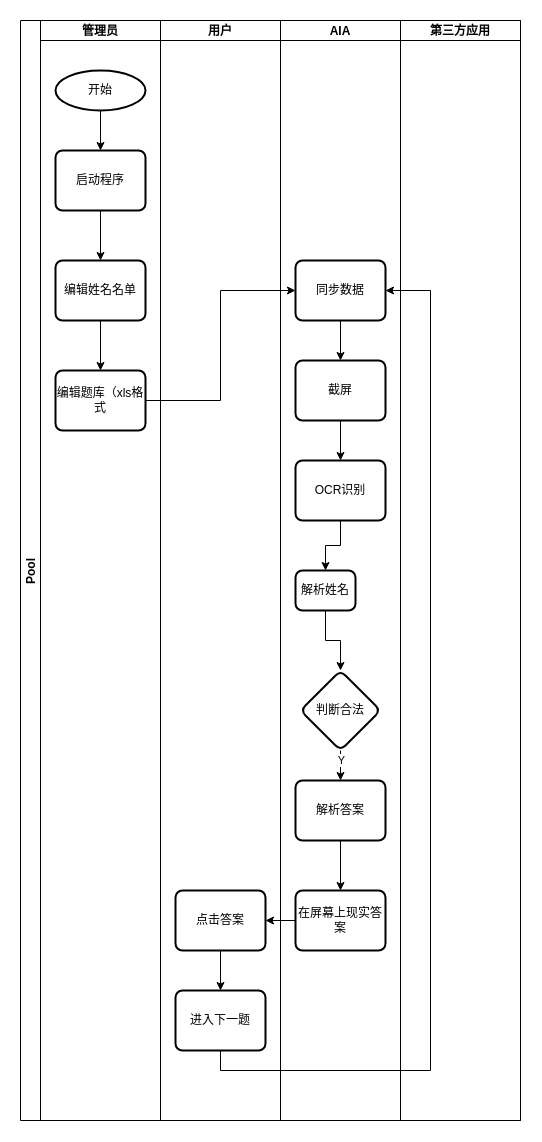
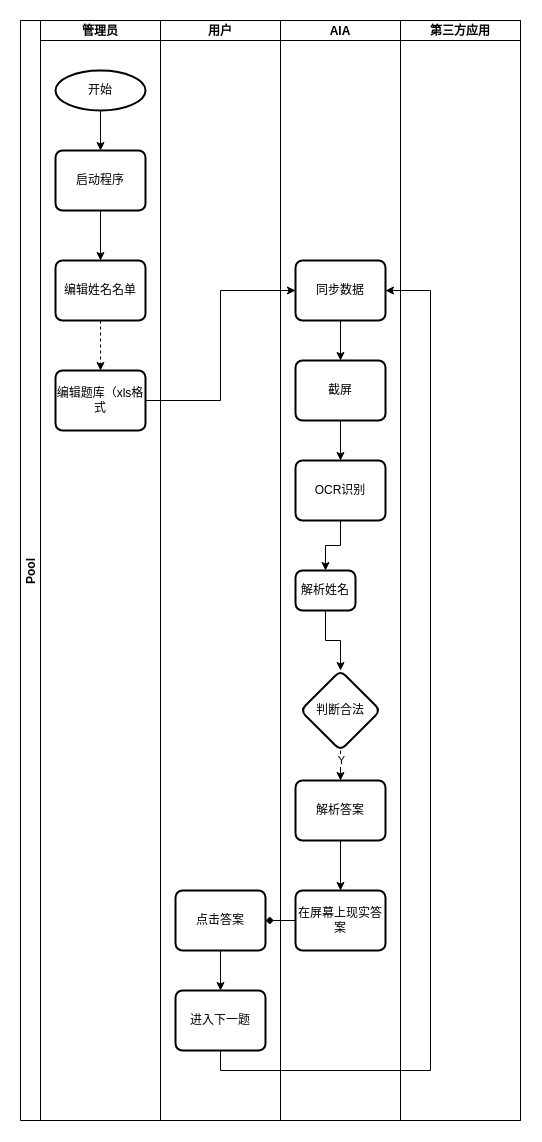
edge "编辑姓名名单" -> "编辑题库（xls格式": style solid -> dashed
edge "在屏幕上现实答案" -> "点击答案": arrowhead classic -> diamond
